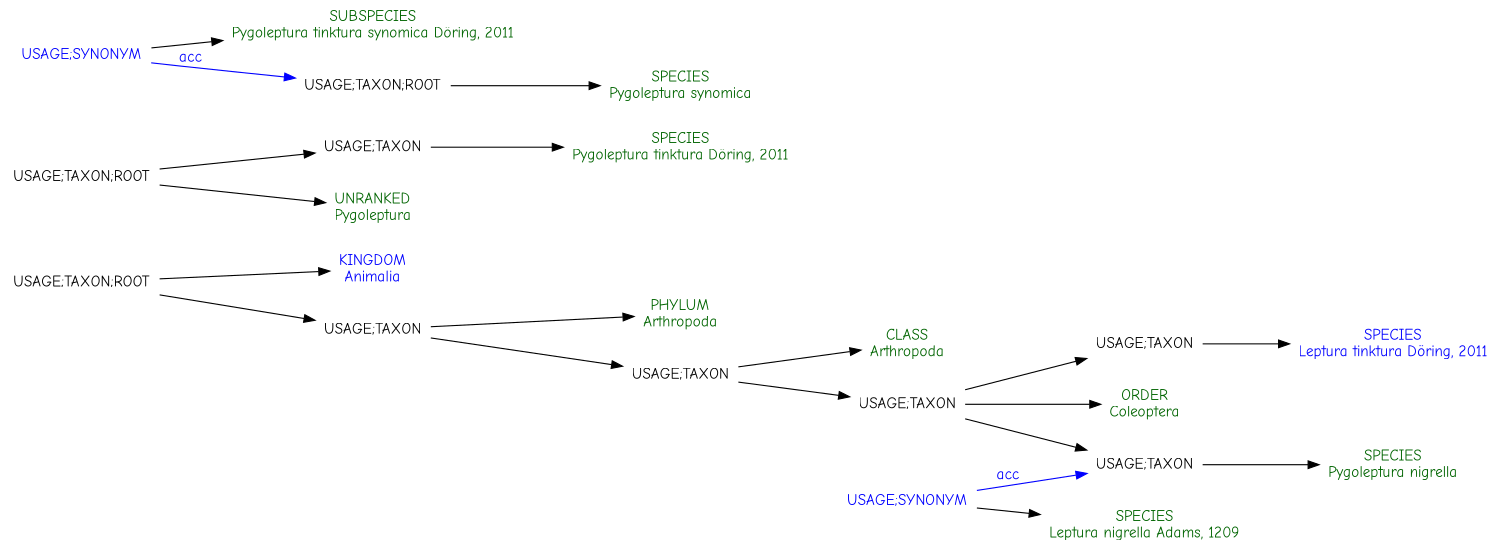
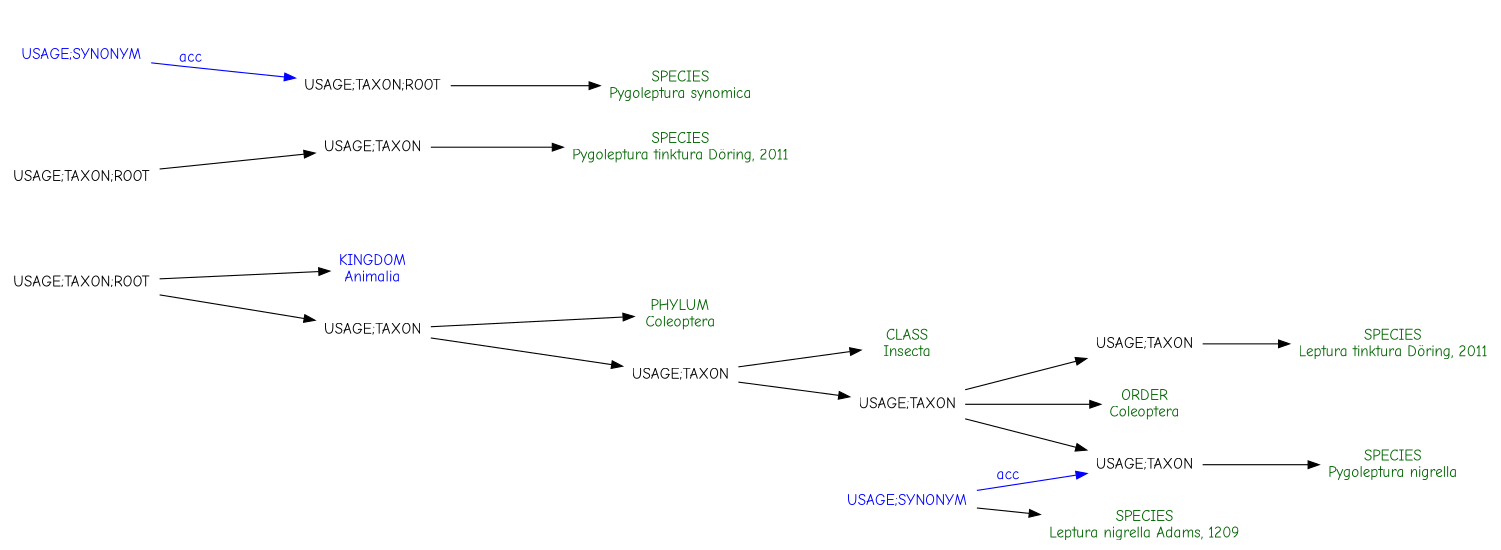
node "SUBSPECIES Pygoleptura tinktura synomica Döring, 2011": removed
node "UNRANKED Pygoleptura": removed
node "PHYLUM Arthropoda": label "PHYLUM Arthropoda" -> "PHYLUM Coleoptera"
node "CLASS Arthropoda": label "CLASS Arthropoda" -> "CLASS Insecta"
node "SPECIES Leptura tinktura Döring, 2011": fontcolor blue -> darkgreen
